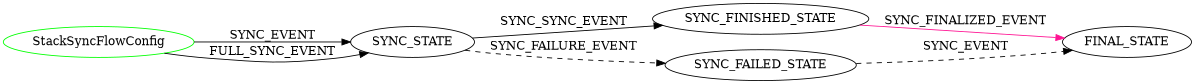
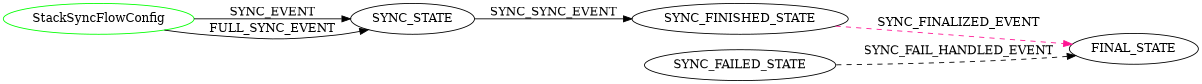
edge "SYNC_FINISHED_STATE" -> "FINAL_STATE": style solid -> dashed
edge "SYNC_FAILED_STATE" -> "FINAL_STATE": label "SYNC_EVENT" -> "SYNC_FAIL_HANDLED_EVENT"
edge "SYNC_STATE" -> "SYNC_FAILED_STATE": removed, label "SYNC_FAILURE_EVENT"
